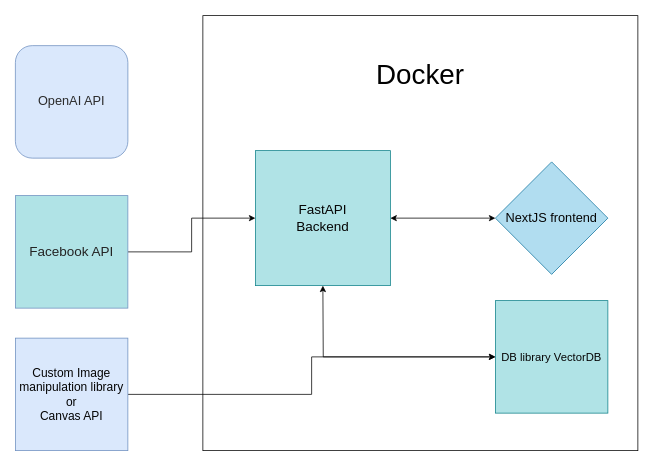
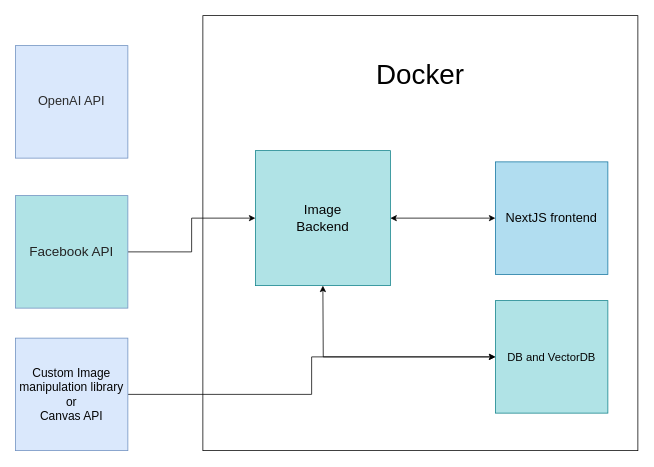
node "OpenAI API": shape rounded rectangle -> rectangle
node "FastAPI Backend": label "FastAPI Backend" -> "Image Backend"
node "NextJS frontend": shape diamond -> rectangle
node "DB library VectorDB": label "DB library VectorDB" -> "DB and VectorDB"
